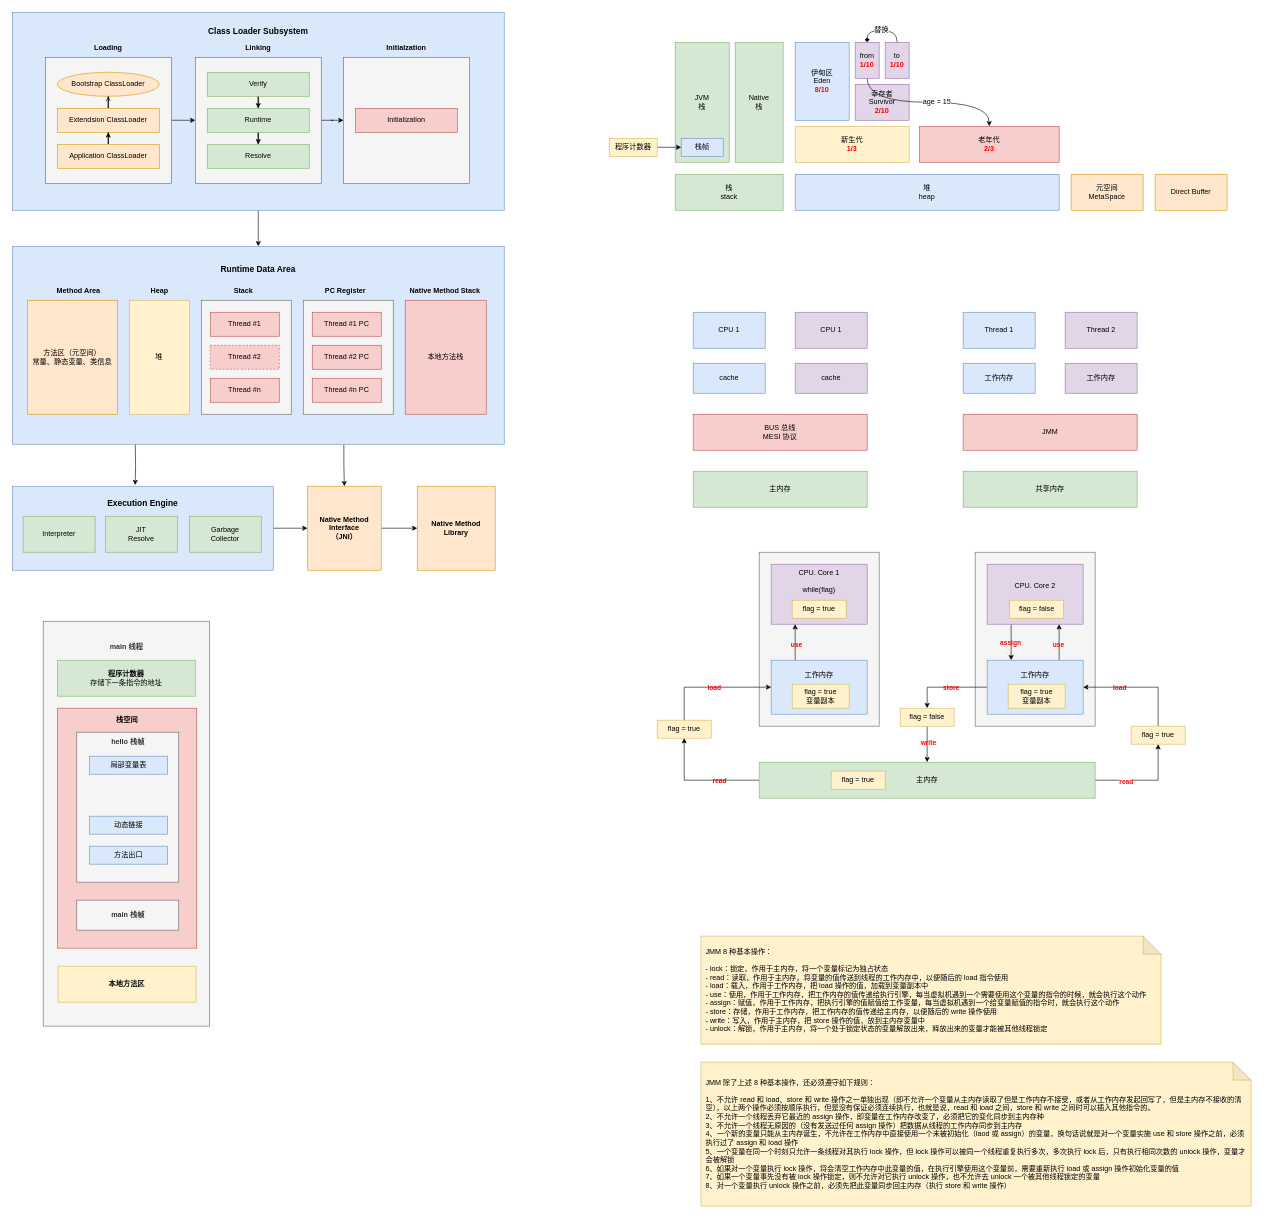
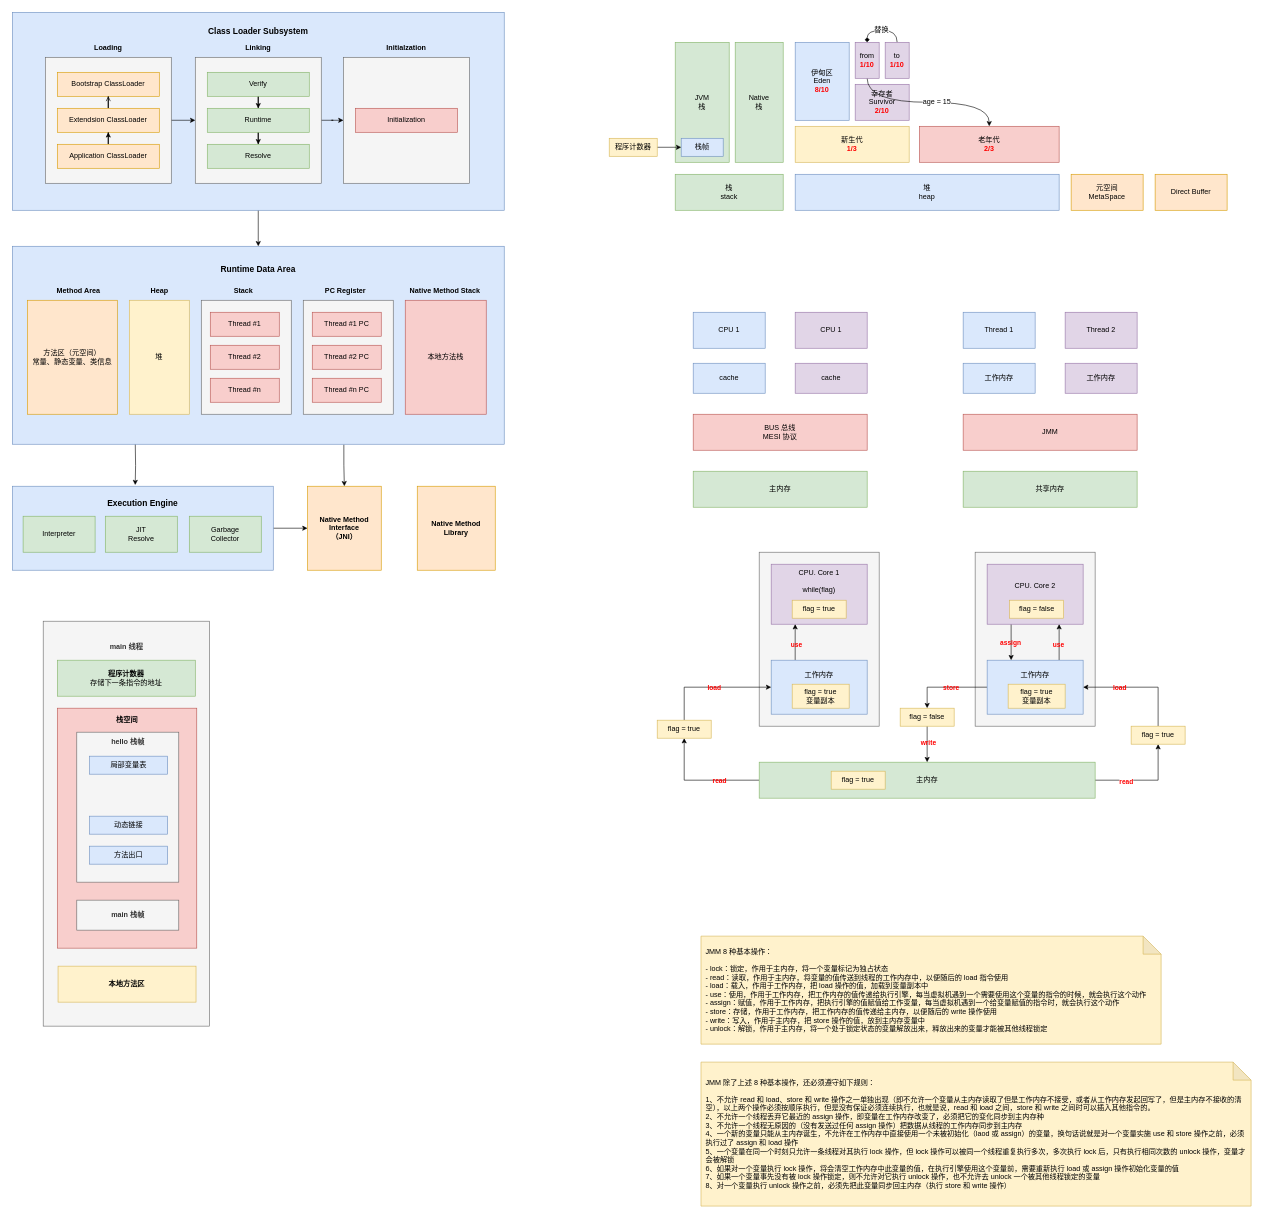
node "Bootstrap ClassLoader": shape ellipse -> rectangle
node "Thread #2": style dashed -> solid
edge "Native Method Interface （JNI）" -> "Native Method Library": removed
